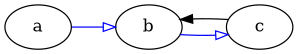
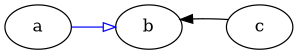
edge "b" -> "c": removed
